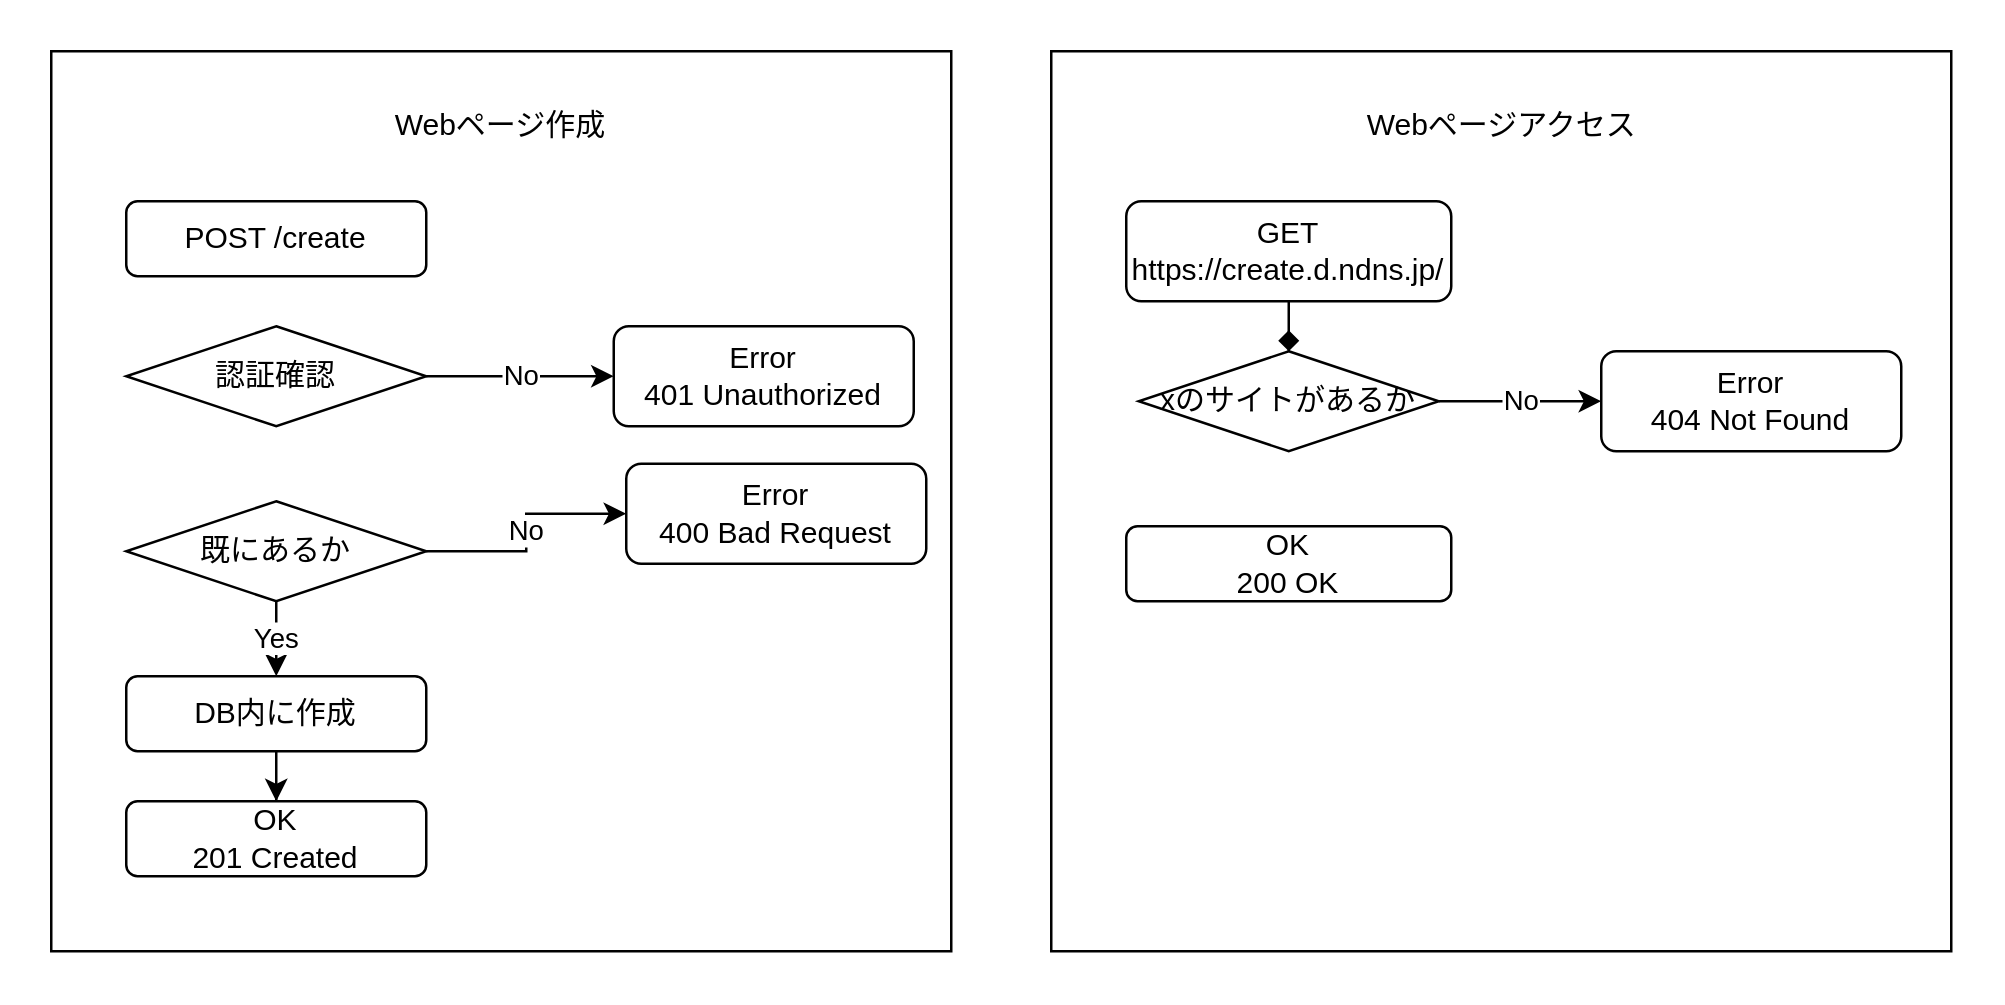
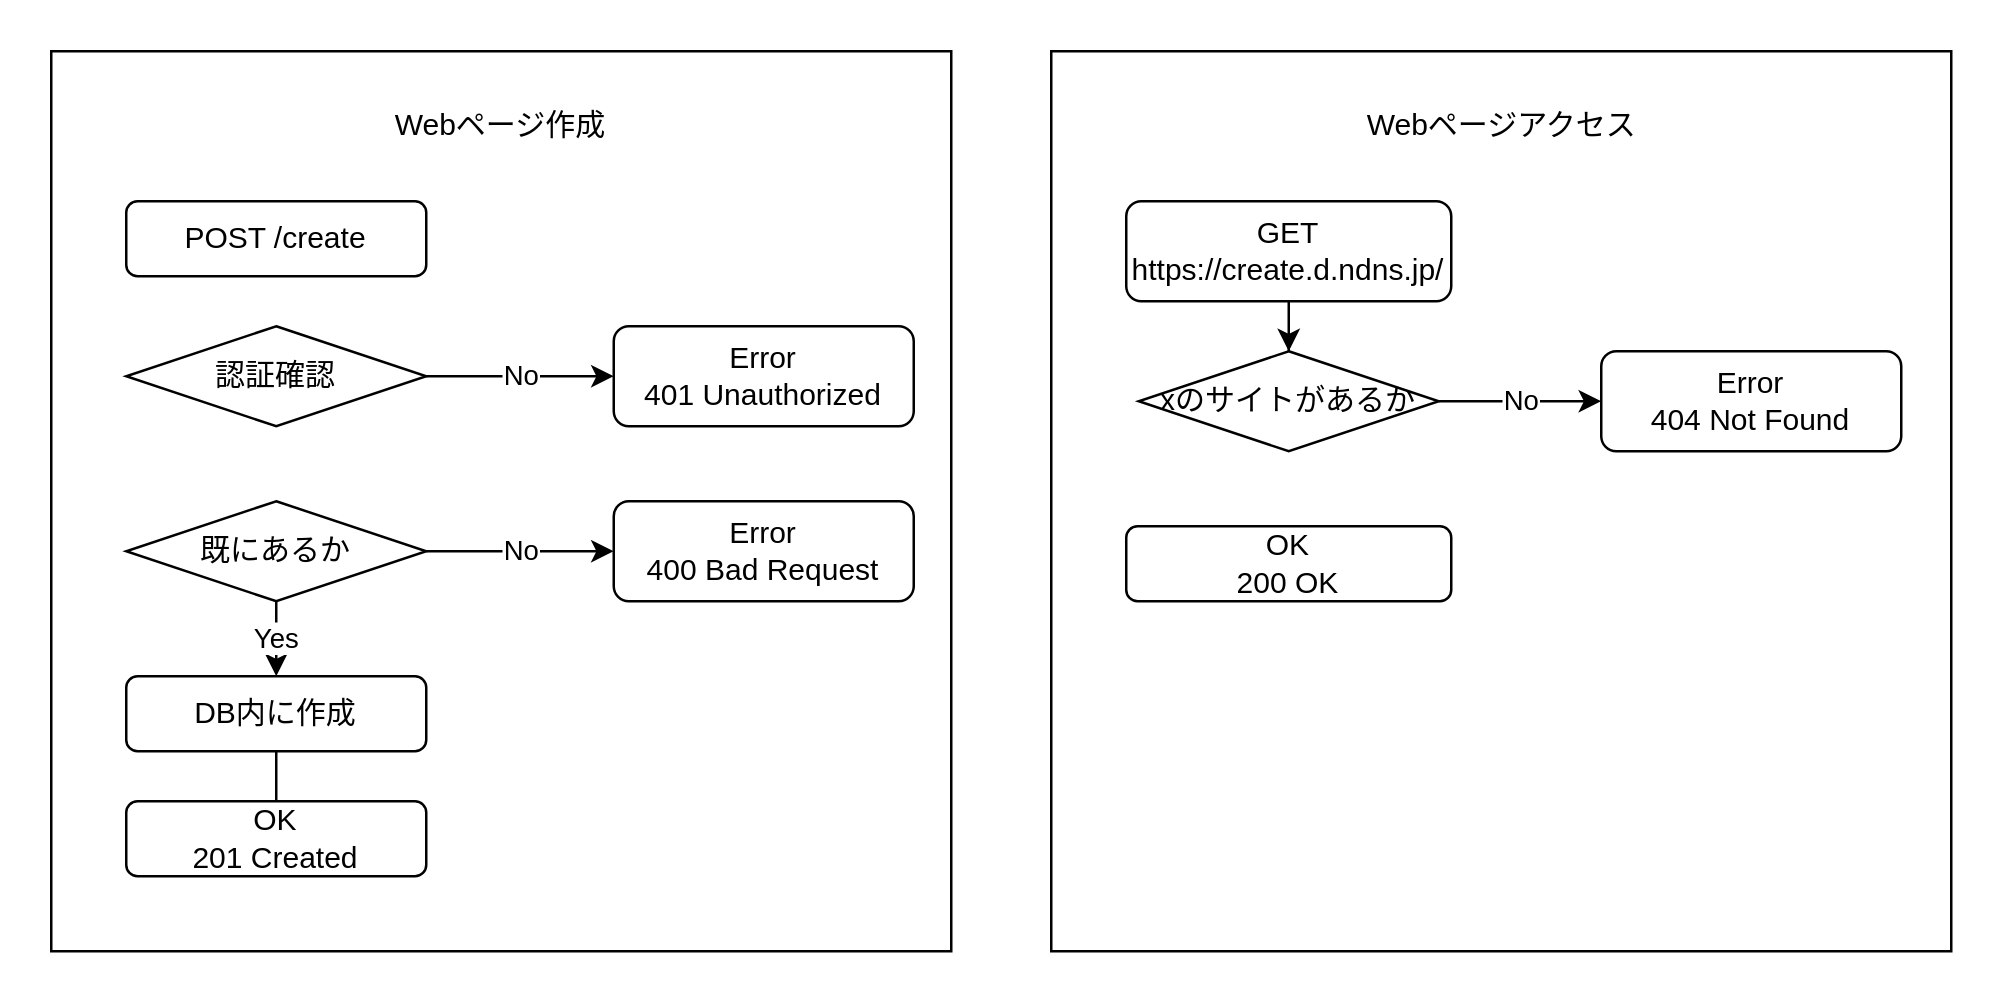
edge "GET https://create.d.ndns.jp/" -> "xのサイトがあるか": arrowhead diamond -> classic
node "Error 400 Bad Request": moved (776, 514) -> (764, 551)
edge "DB内に作成" -> "OK 201 Created": arrowhead classic -> none
